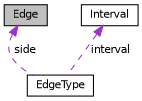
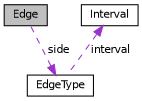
edge "EdgeType" -> "Edge": reversed
